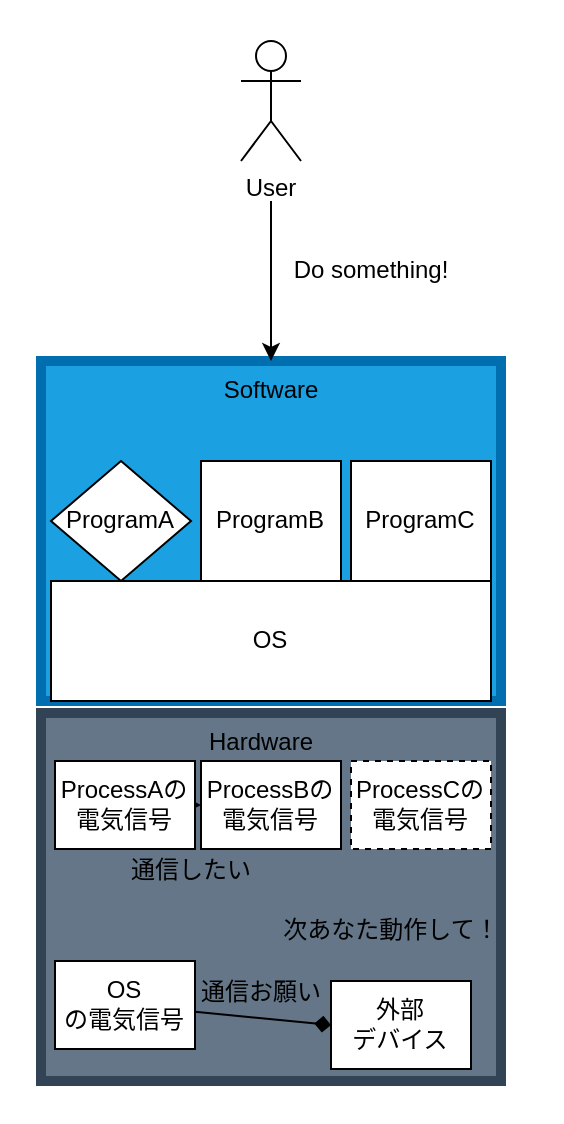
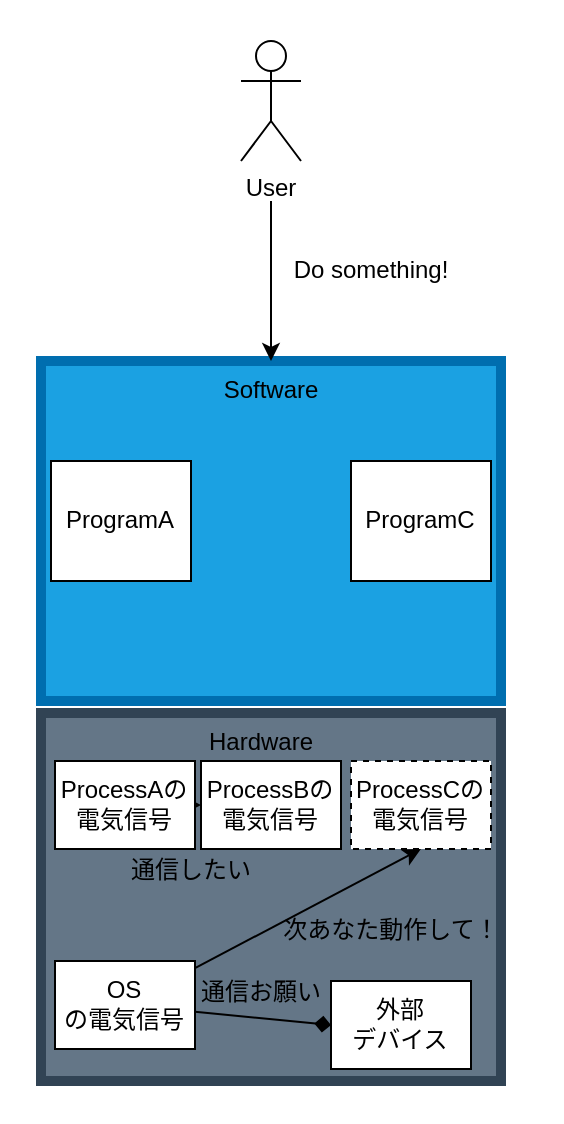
node "ProgramA": shape diamond -> rectangle
node "ProgramB": removed
node "OS": removed
edge "OS の電気信号" -> "ProcessCの電気信号": added
